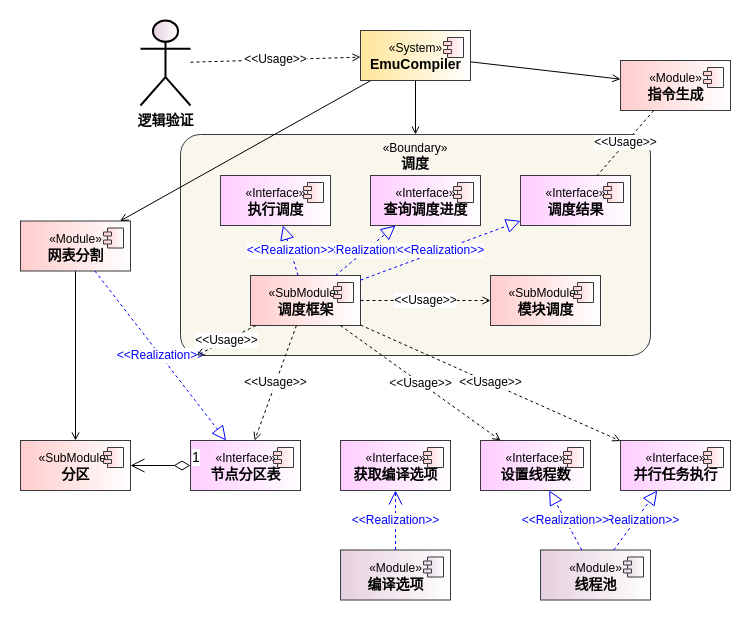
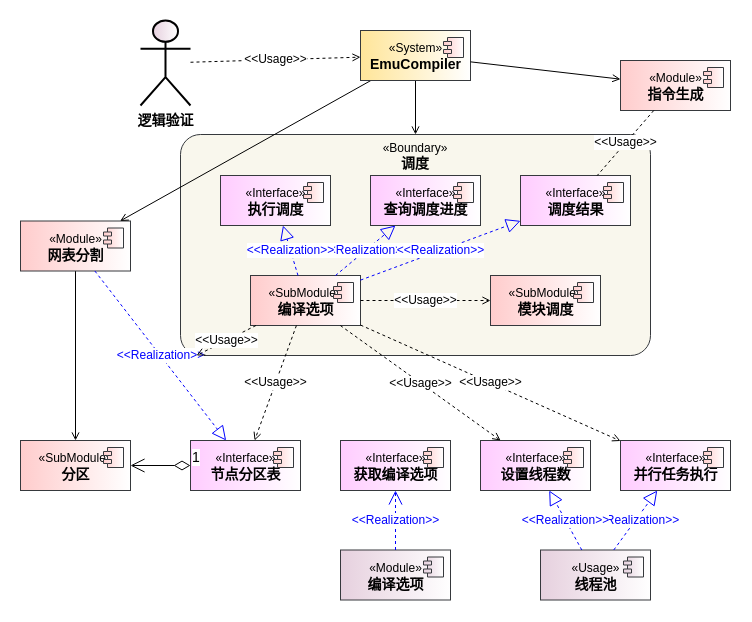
node "«SubModule»调度框架": label "«SubModule»调度框架" -> "«SubModule»编译选项"
node "«Module»线程池": label "«Module»线程池" -> "«Usage»线程池"
